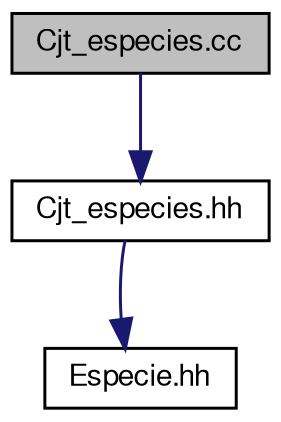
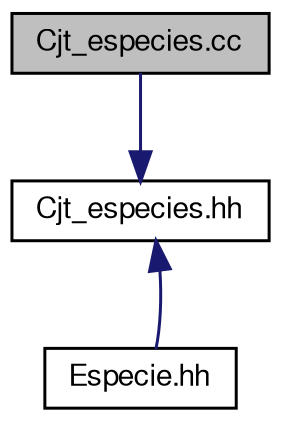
edge "Cjt_especies.hh" -> "Especie.hh": reversed
